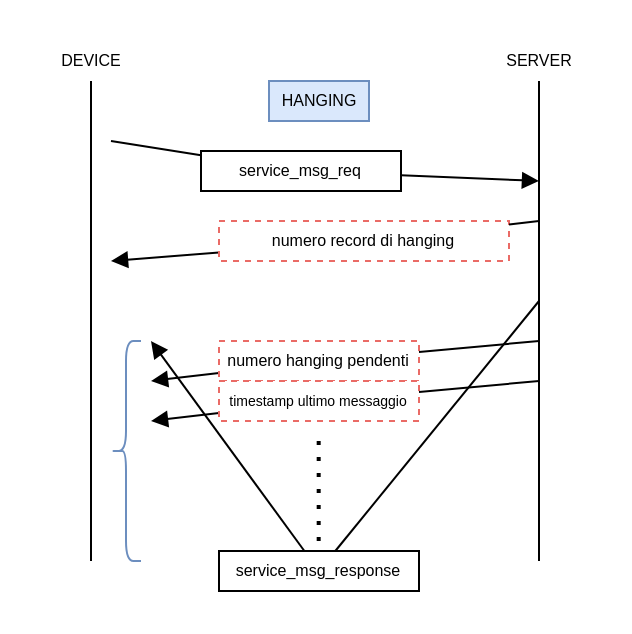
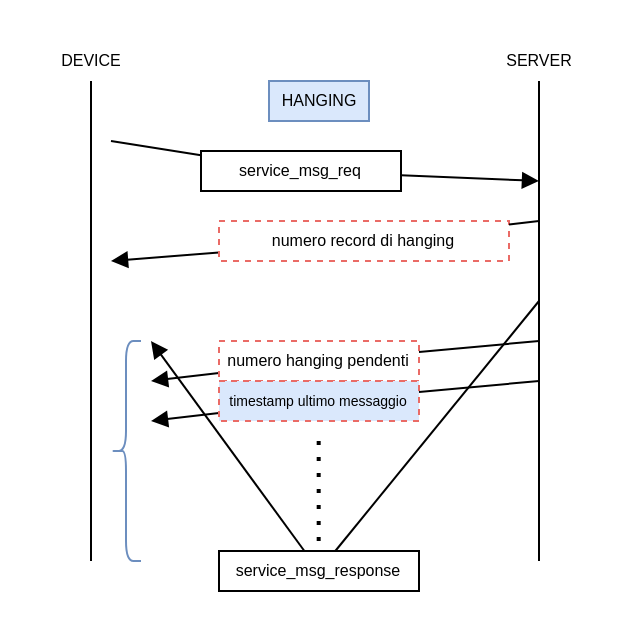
node "timestamp ultimo messaggio": fillcolor #ffffff -> #dae8fc
